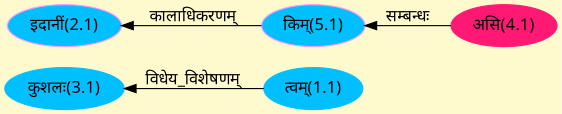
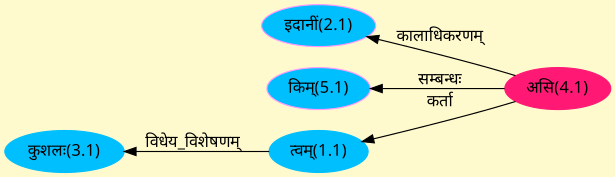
edge "किम्(5.1)" -> "इदानीं(2.1)": now "असि(4.1)" -> "इदानीं(2.1)"
edge "असि(4.1)" -> "त्वम्(1.1)": added, label "कर्ता"
